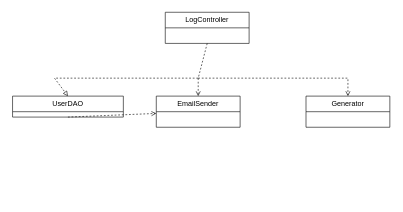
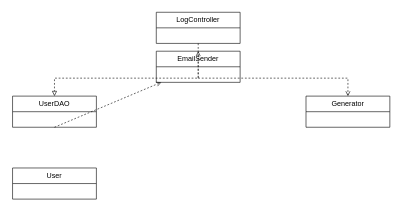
node "LogController": moved (207, 28) -> (198, 28)
node "UserDAO": size 111x21 -> 84x31
node "EmailSender": moved (198, 112) -> (198, 67)
node "User": added
